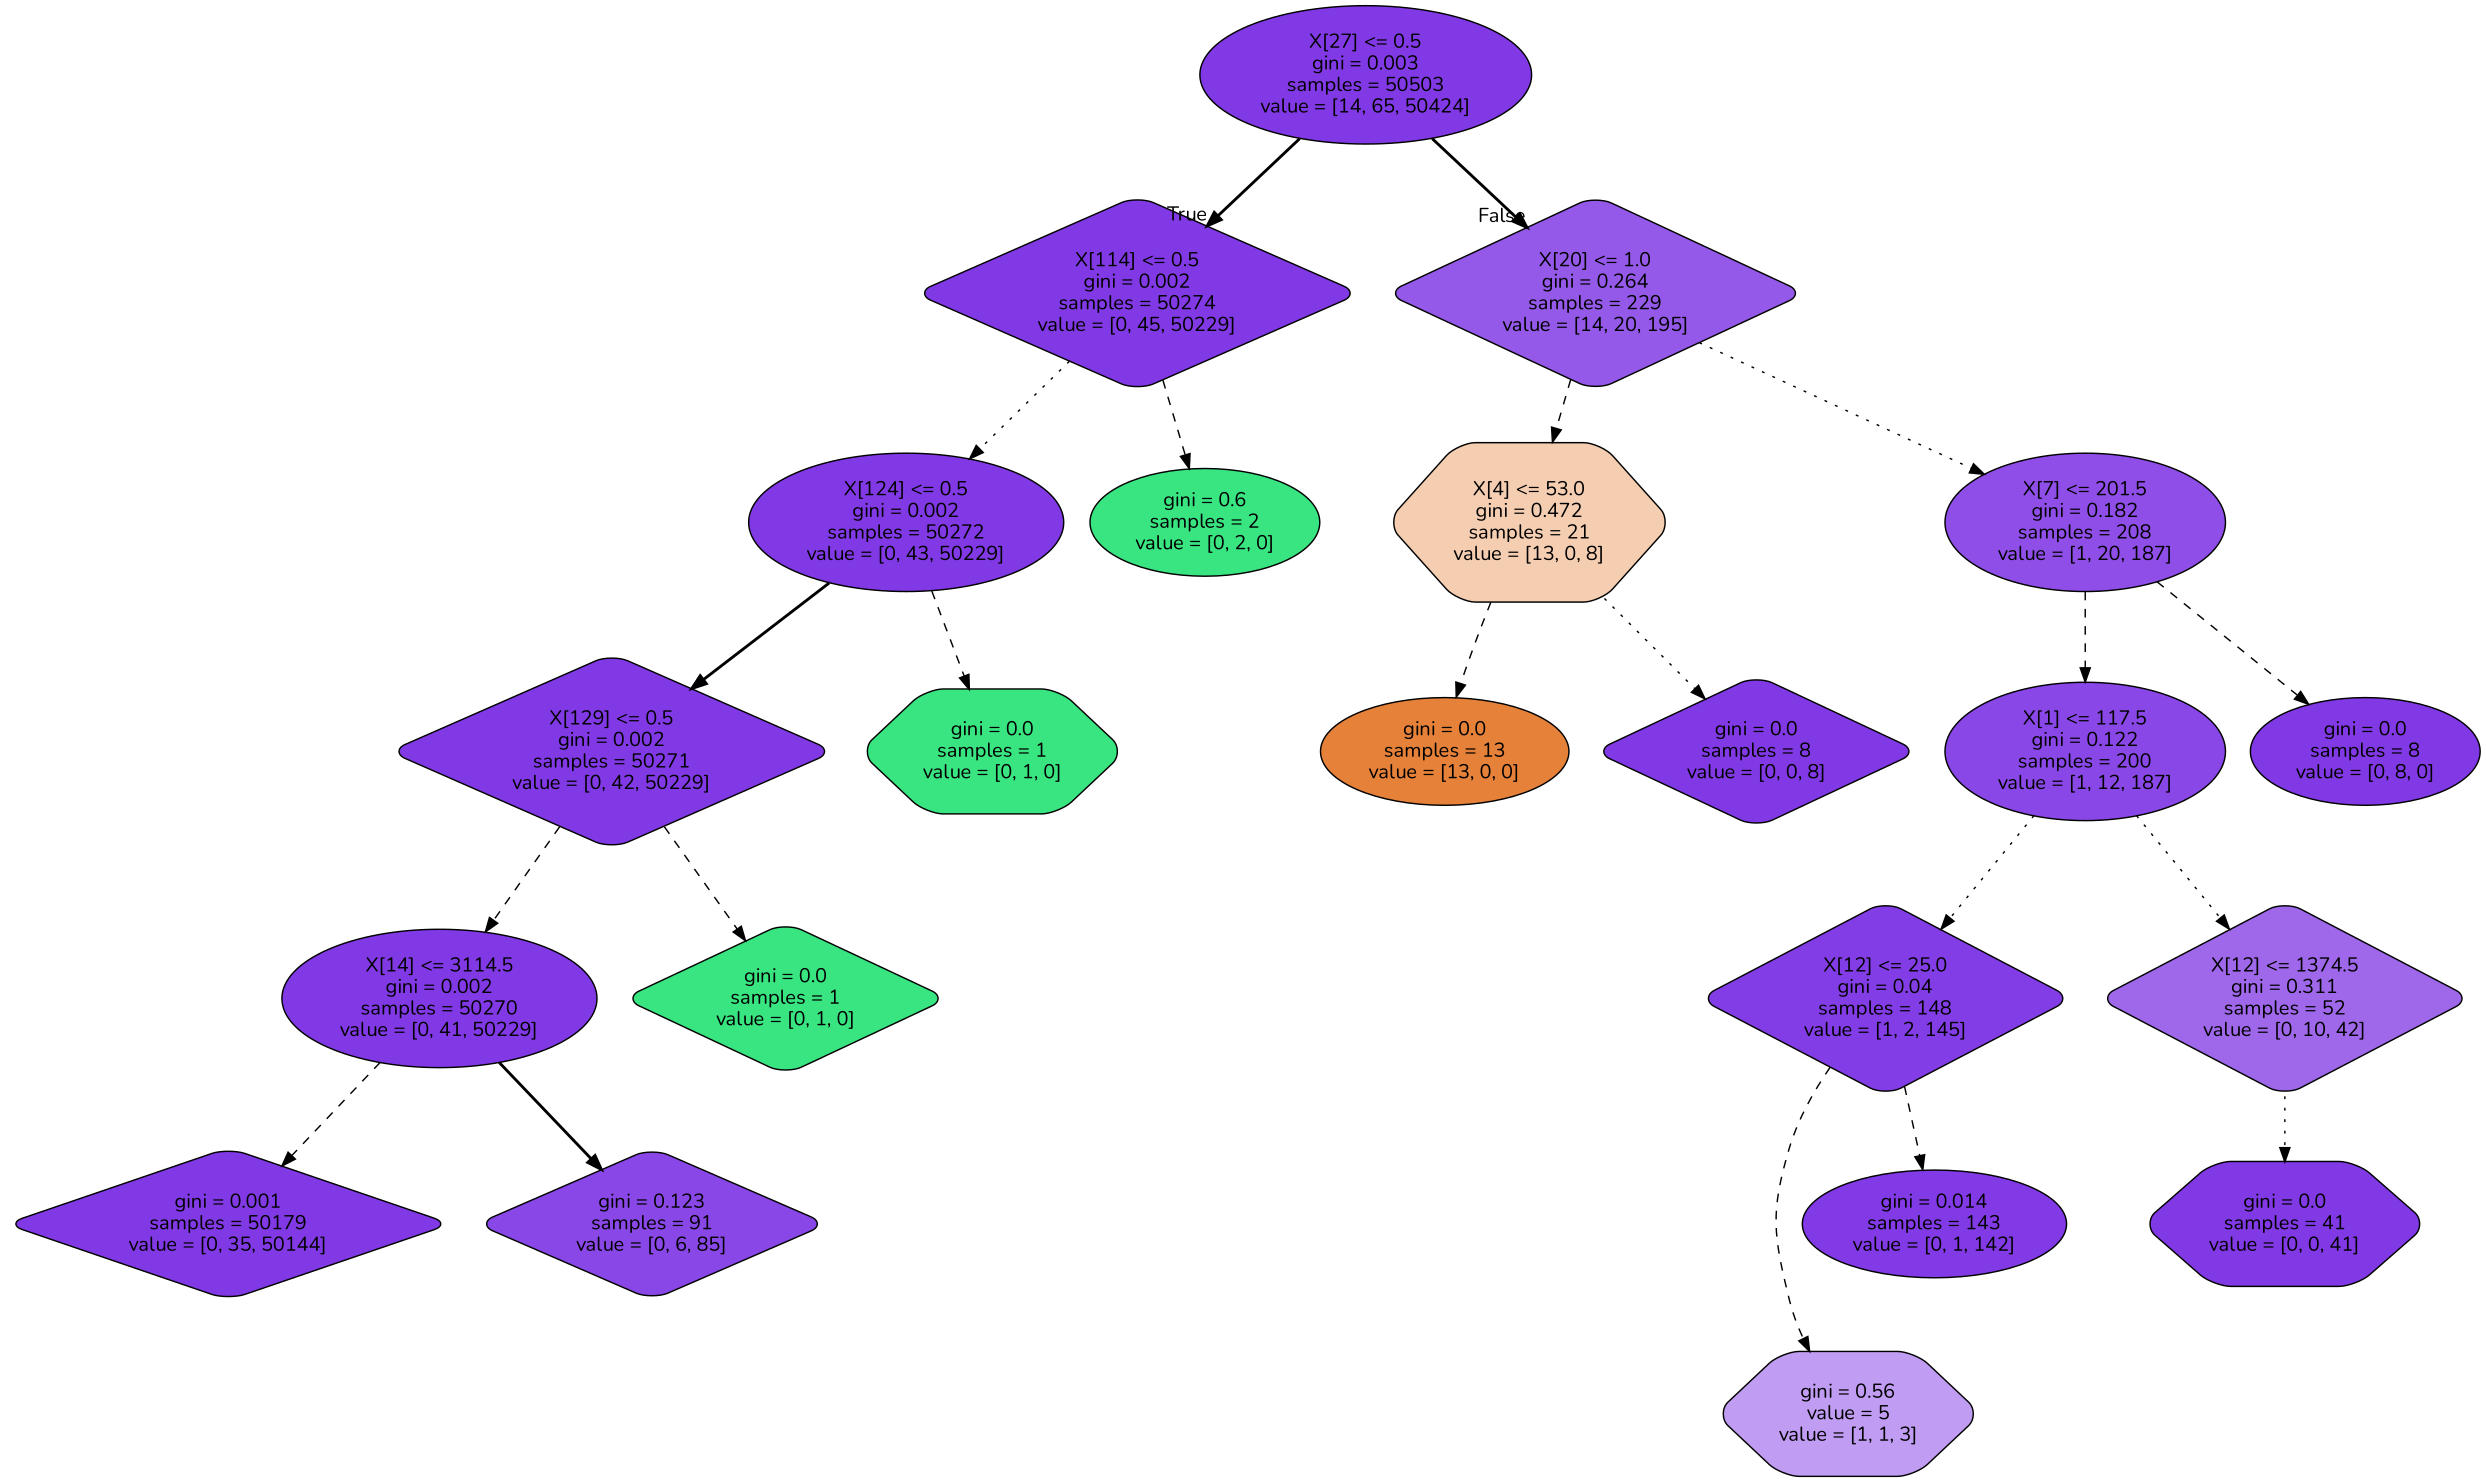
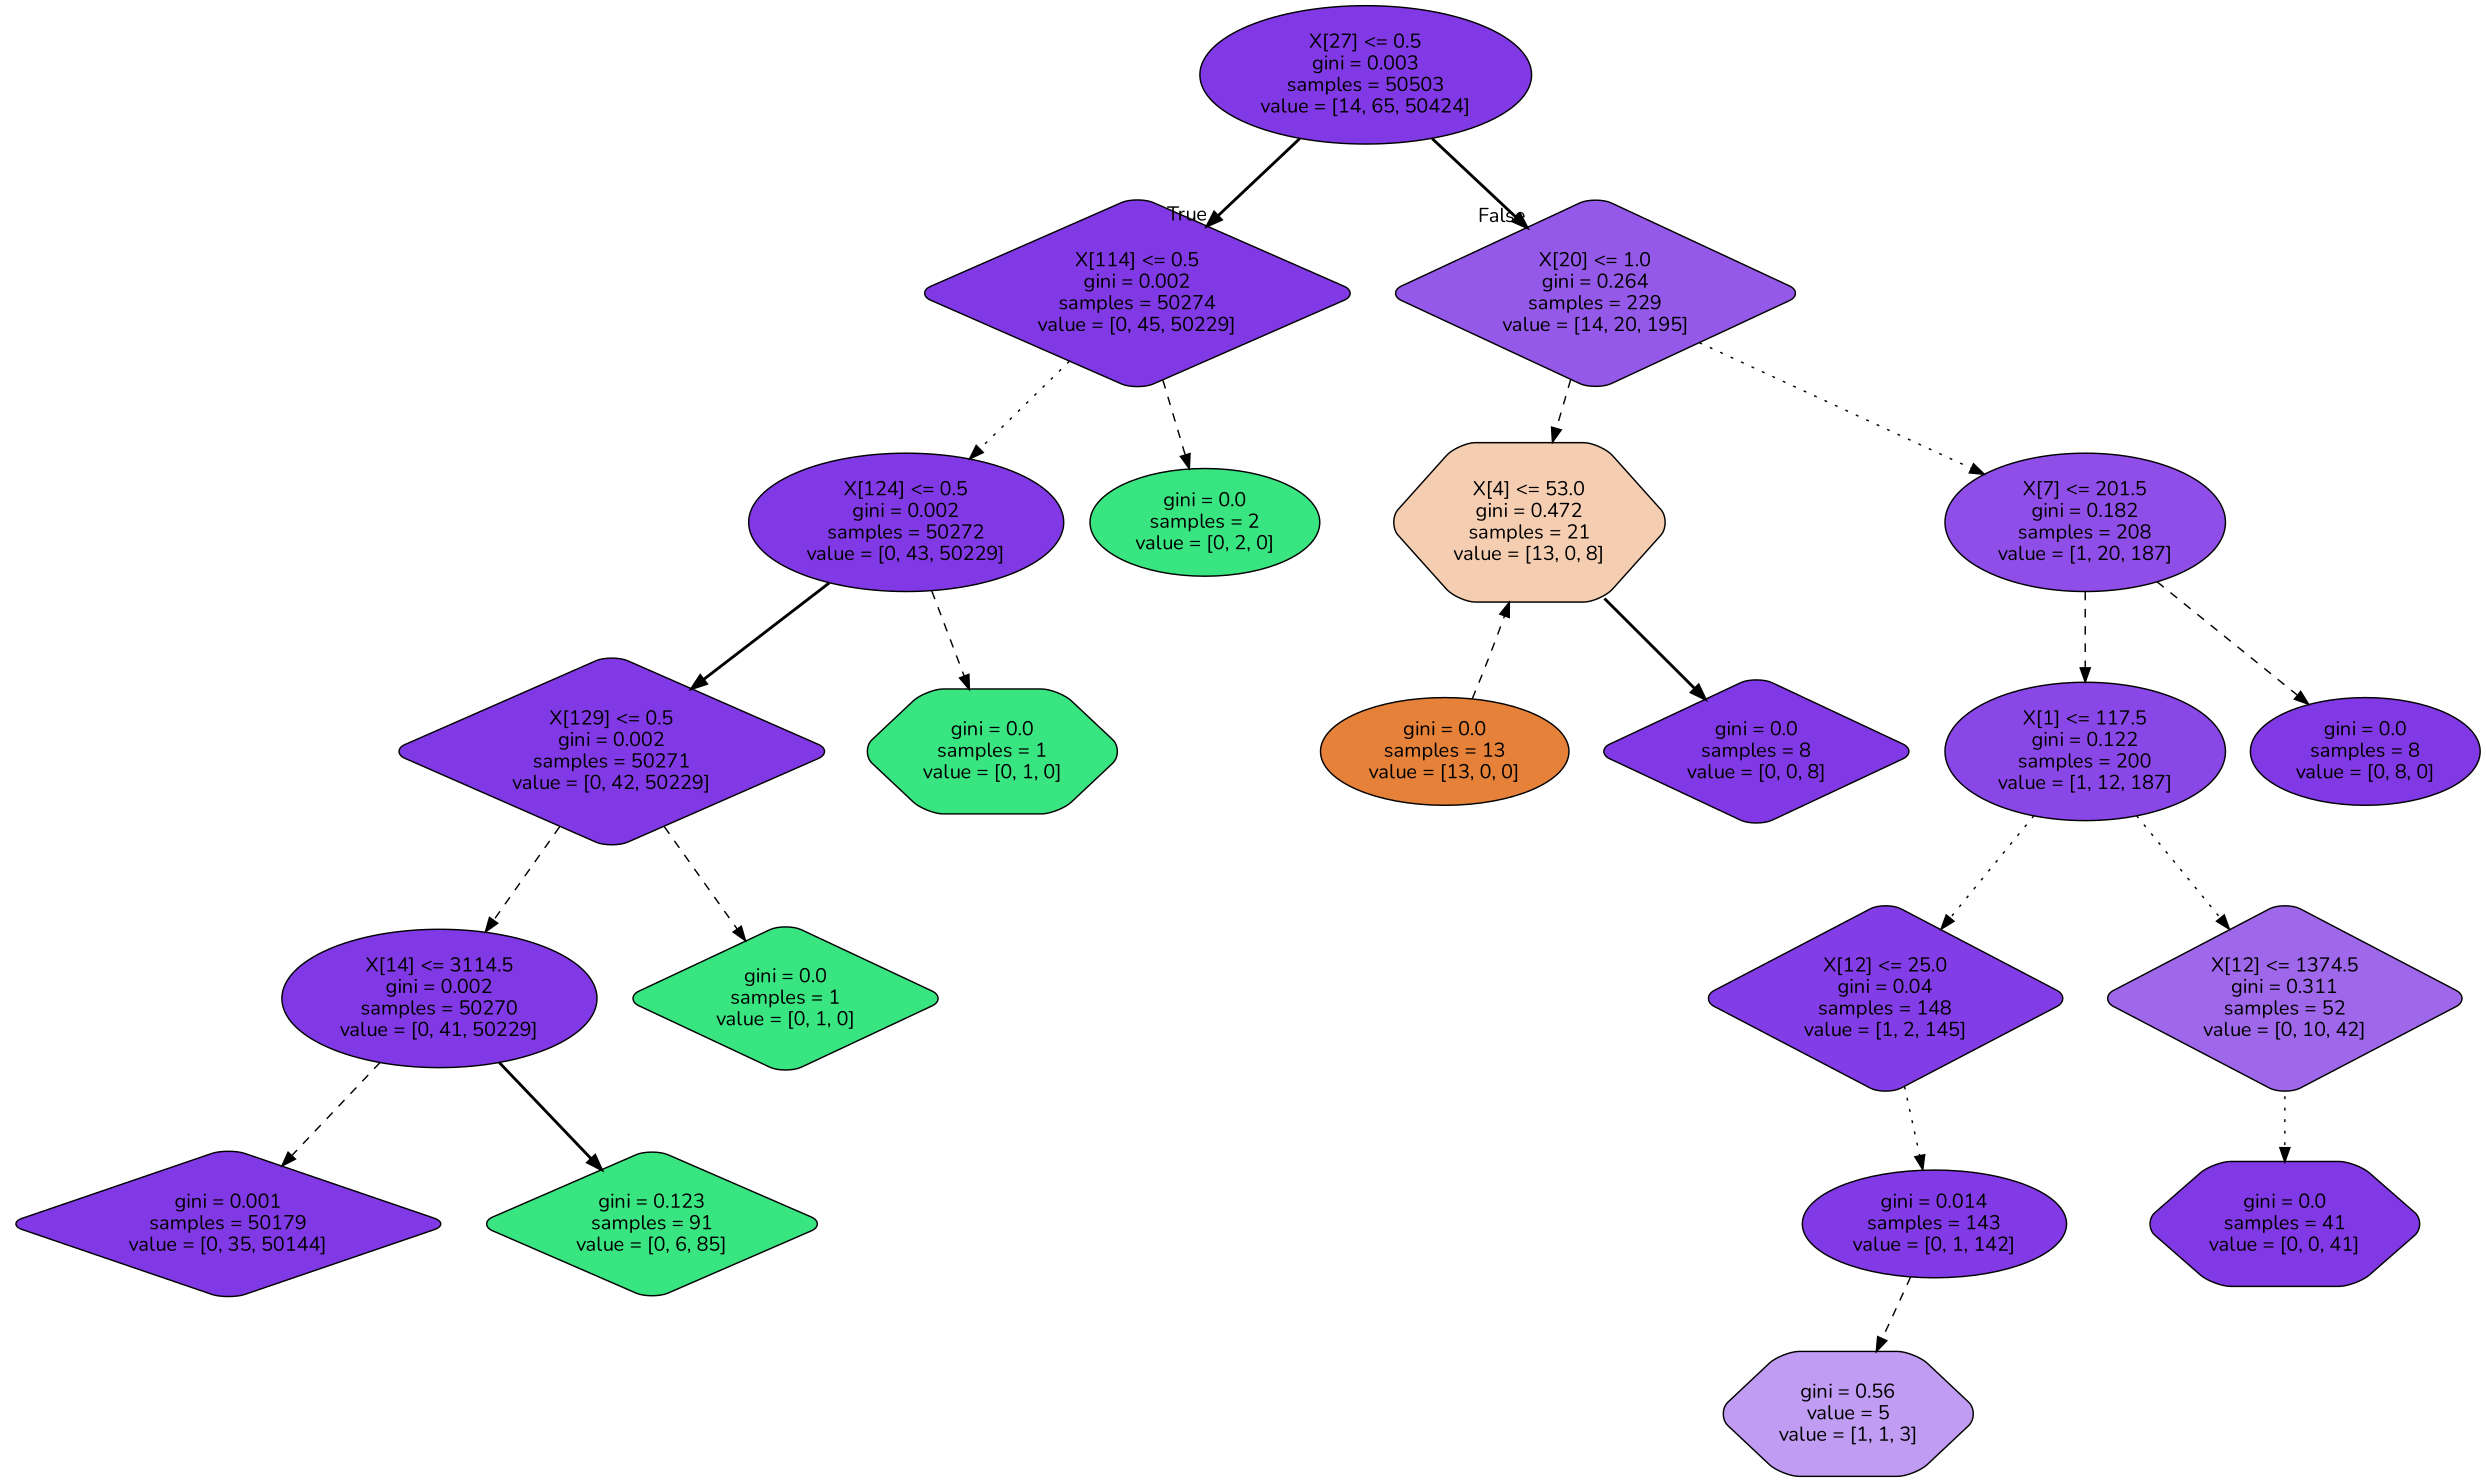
node "gini = 0.6 samples = 2 value = [0, 2, 0]": label "gini = 0.6 samples = 2 value = [0, 2, 0]" -> "gini = 0.0 samples = 2 value = [0, 2, 0]"
edge "X[4] <= 53.0 gini = 0.472 samples = 21 value = [13, 0, 8]" -> "gini = 0.0 samples = 13 value = [13, 0, 0]": reversed
edge "X[4] <= 53.0 gini = 0.472 samples = 21 value = [13, 0, 8]" -> "gini = 0.0 samples = 8 value = [0, 0, 8]": style dotted -> bold
edge "X[12] <= 25.0 gini = 0.04 samples = 148 value = [1, 2, 145]" -> "gini = 0.014 samples = 143 value = [0, 1, 142]": style dashed -> dotted
edge "X[12] <= 25.0 gini = 0.04 samples = 148 value = [1, 2, 145]" -> "gini = 0.56 value = 5 value = [1, 1, 3]": now "gini = 0.014 samples = 143 value = [0, 1, 142]" -> "gini = 0.56 value = 5 value = [1, 1, 3]"
node "gini = 0.123 samples = 91 value = [0, 6, 85]": fillcolor #8139e5ed -> #39e581ff
